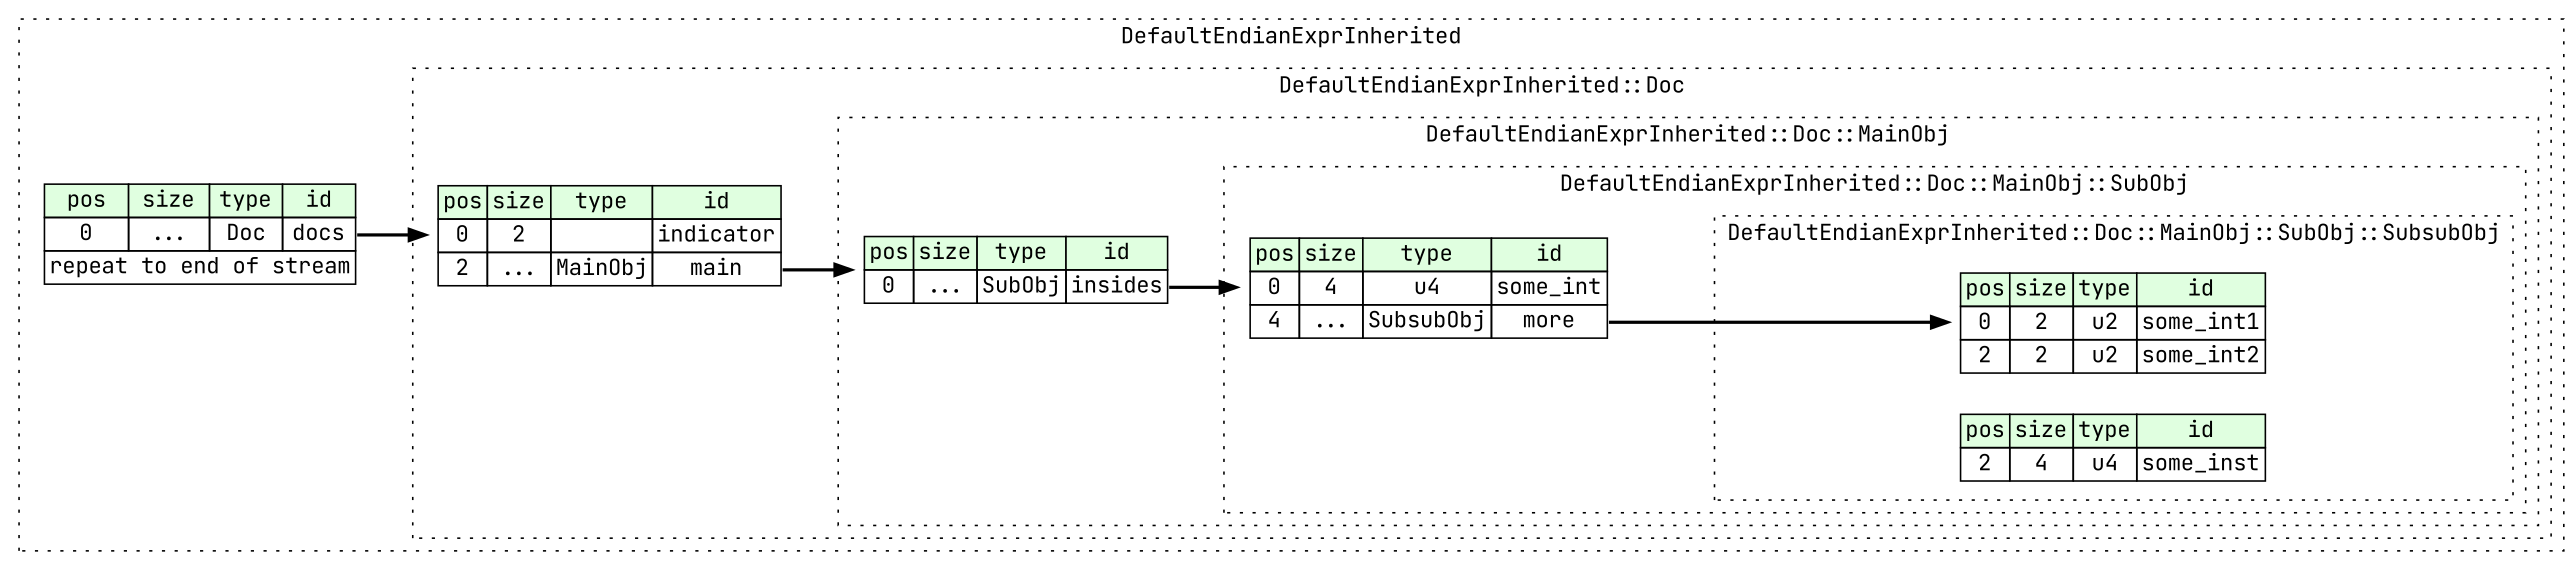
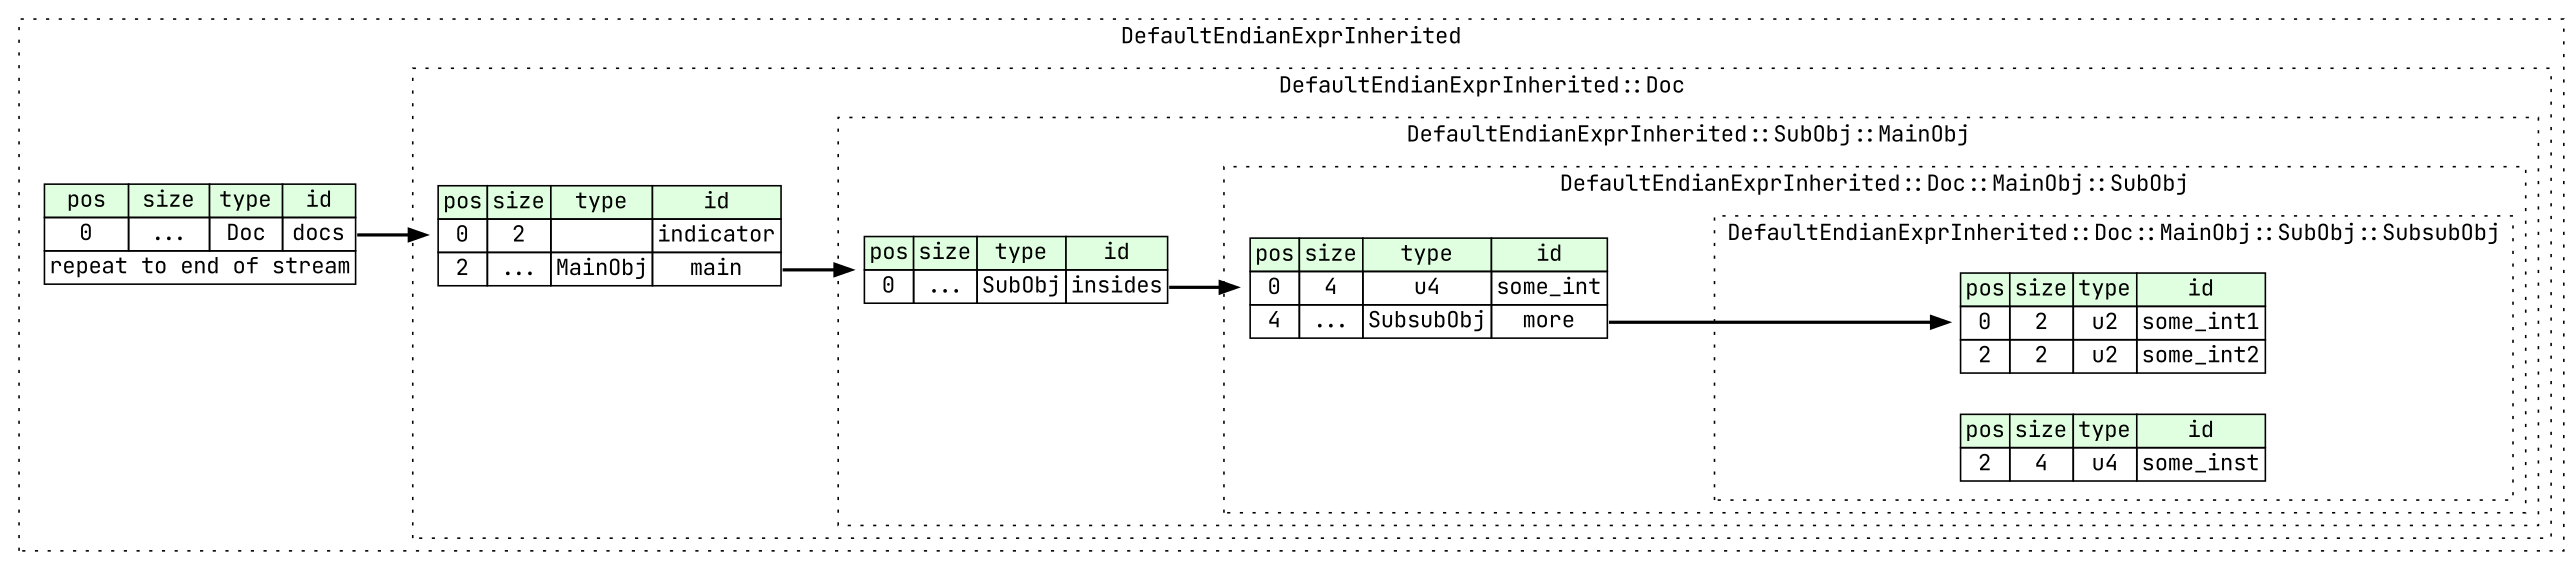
cluster "DefaultEndianExprInherited::Doc::MainObj": label "DefaultEndianExprInherited::Doc::MainObj" -> "DefaultEndianExprInherited::SubObj::MainObj"
